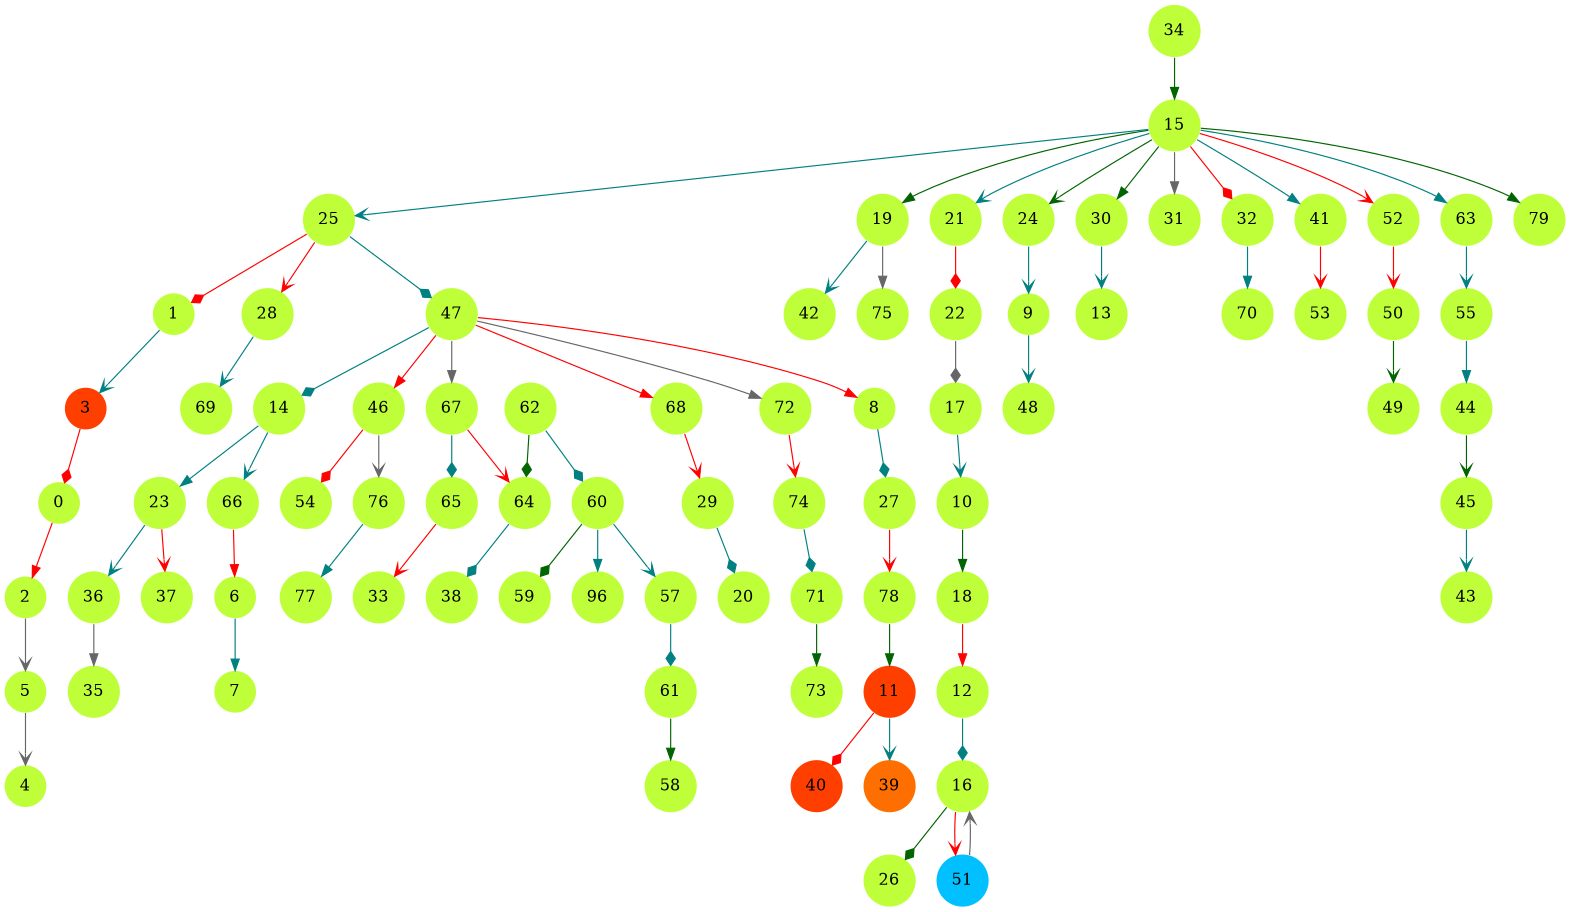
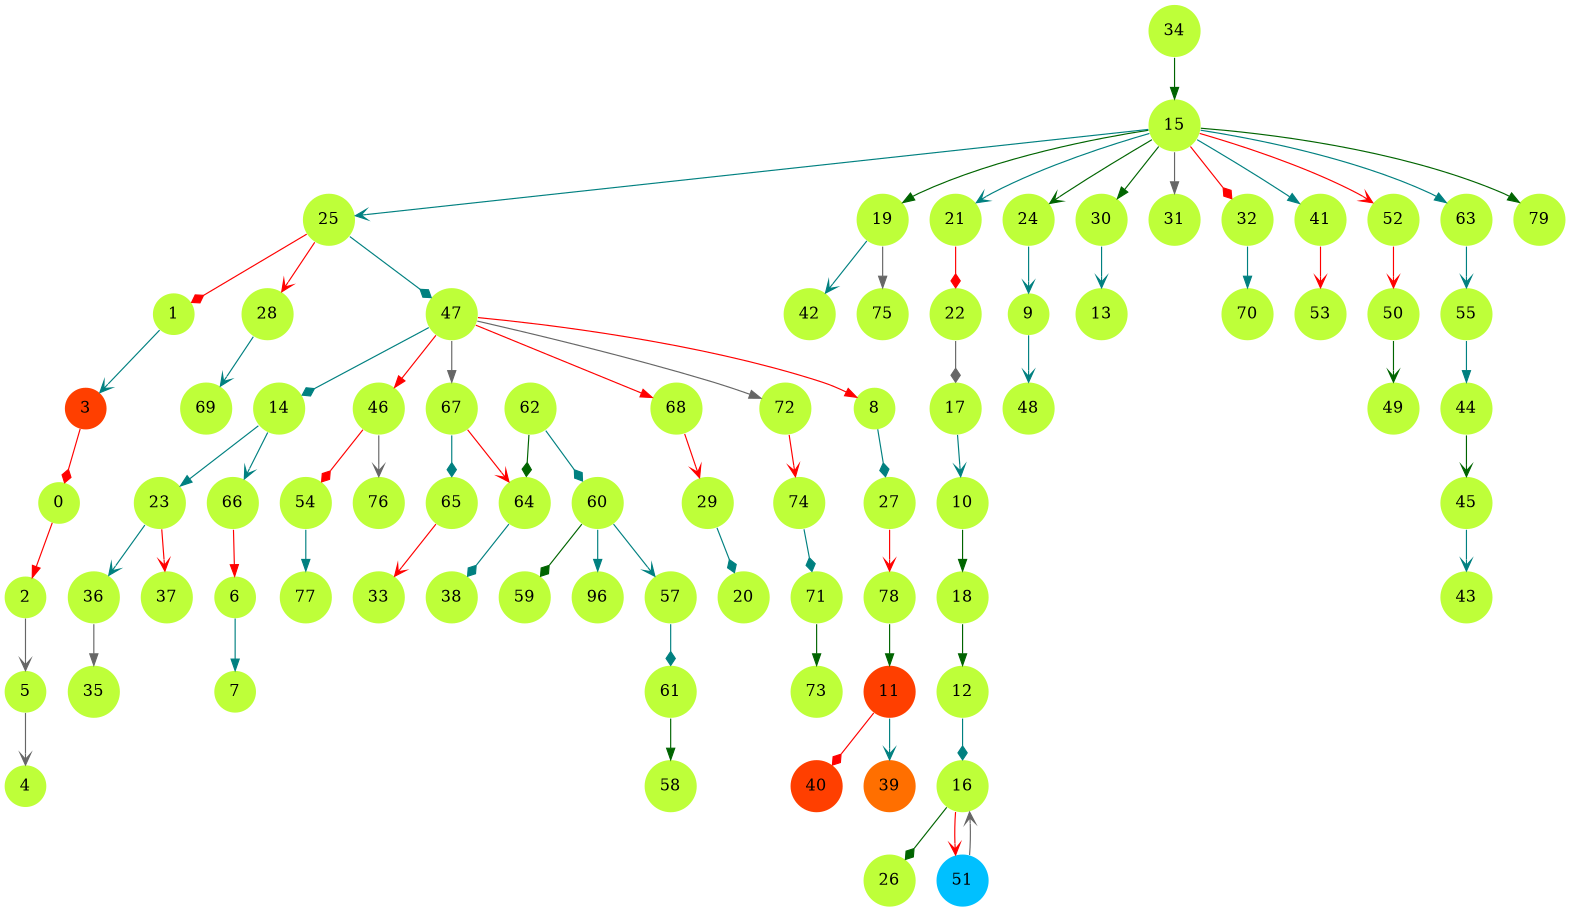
edge "76" -> "77": now "54" -> "77"
edge "18" -> "12": color red -> darkgreen
